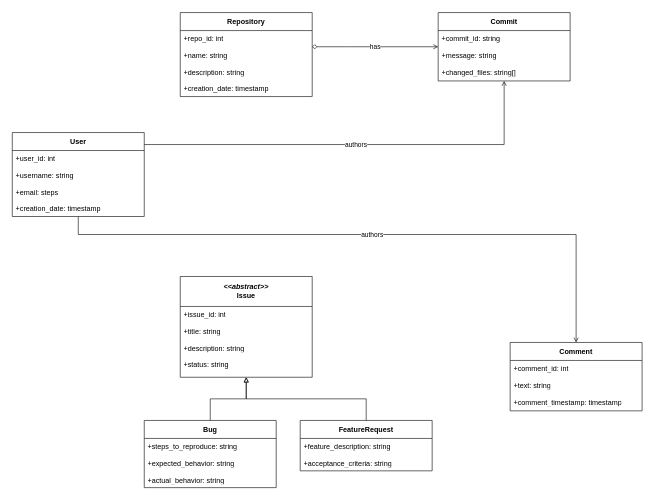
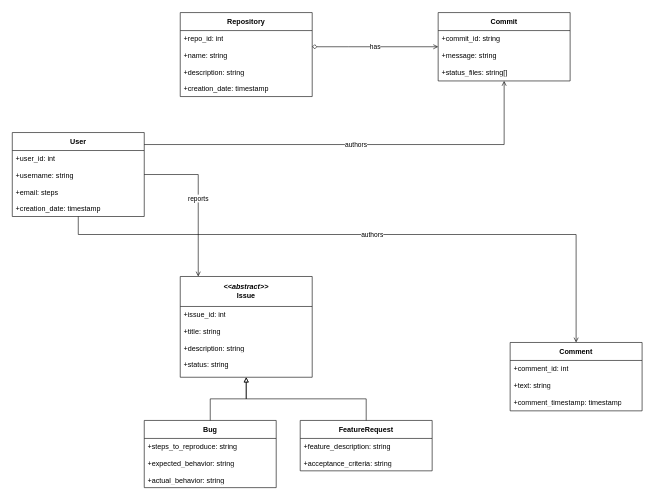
node "+changed_files: string[]": label "+changed_files: string[]" -> "+status_files: string[]"
edge "User" -> "<<abstract>> Issue": added, label "reports"
